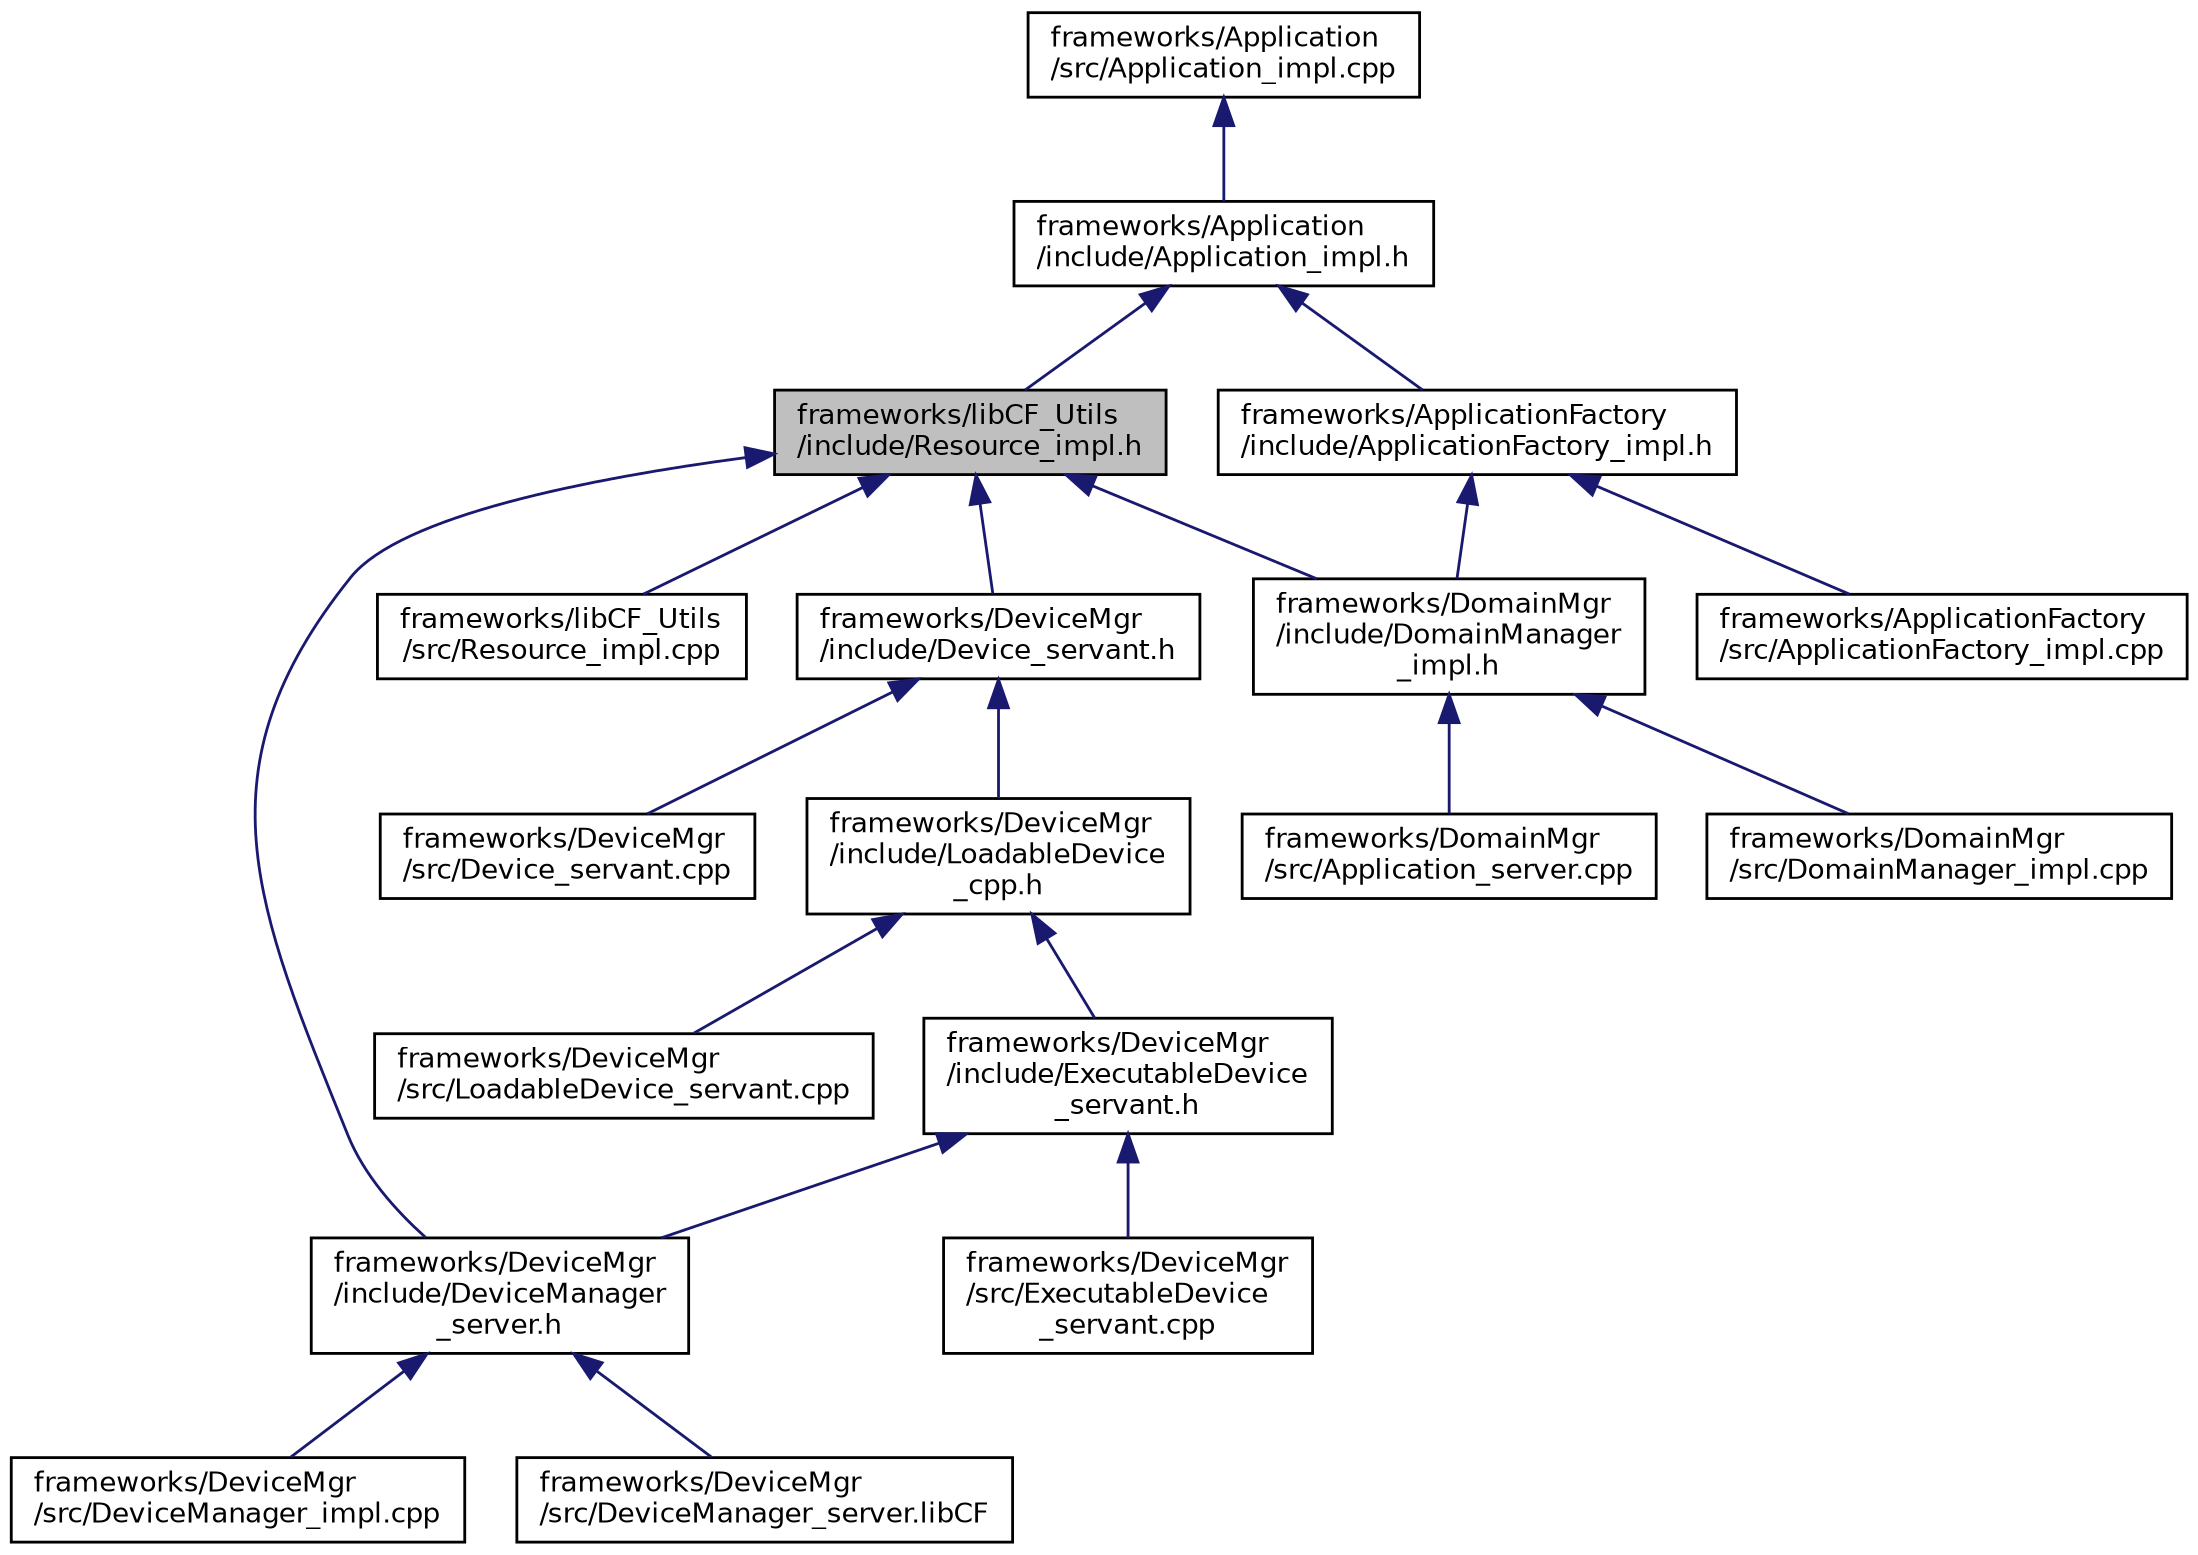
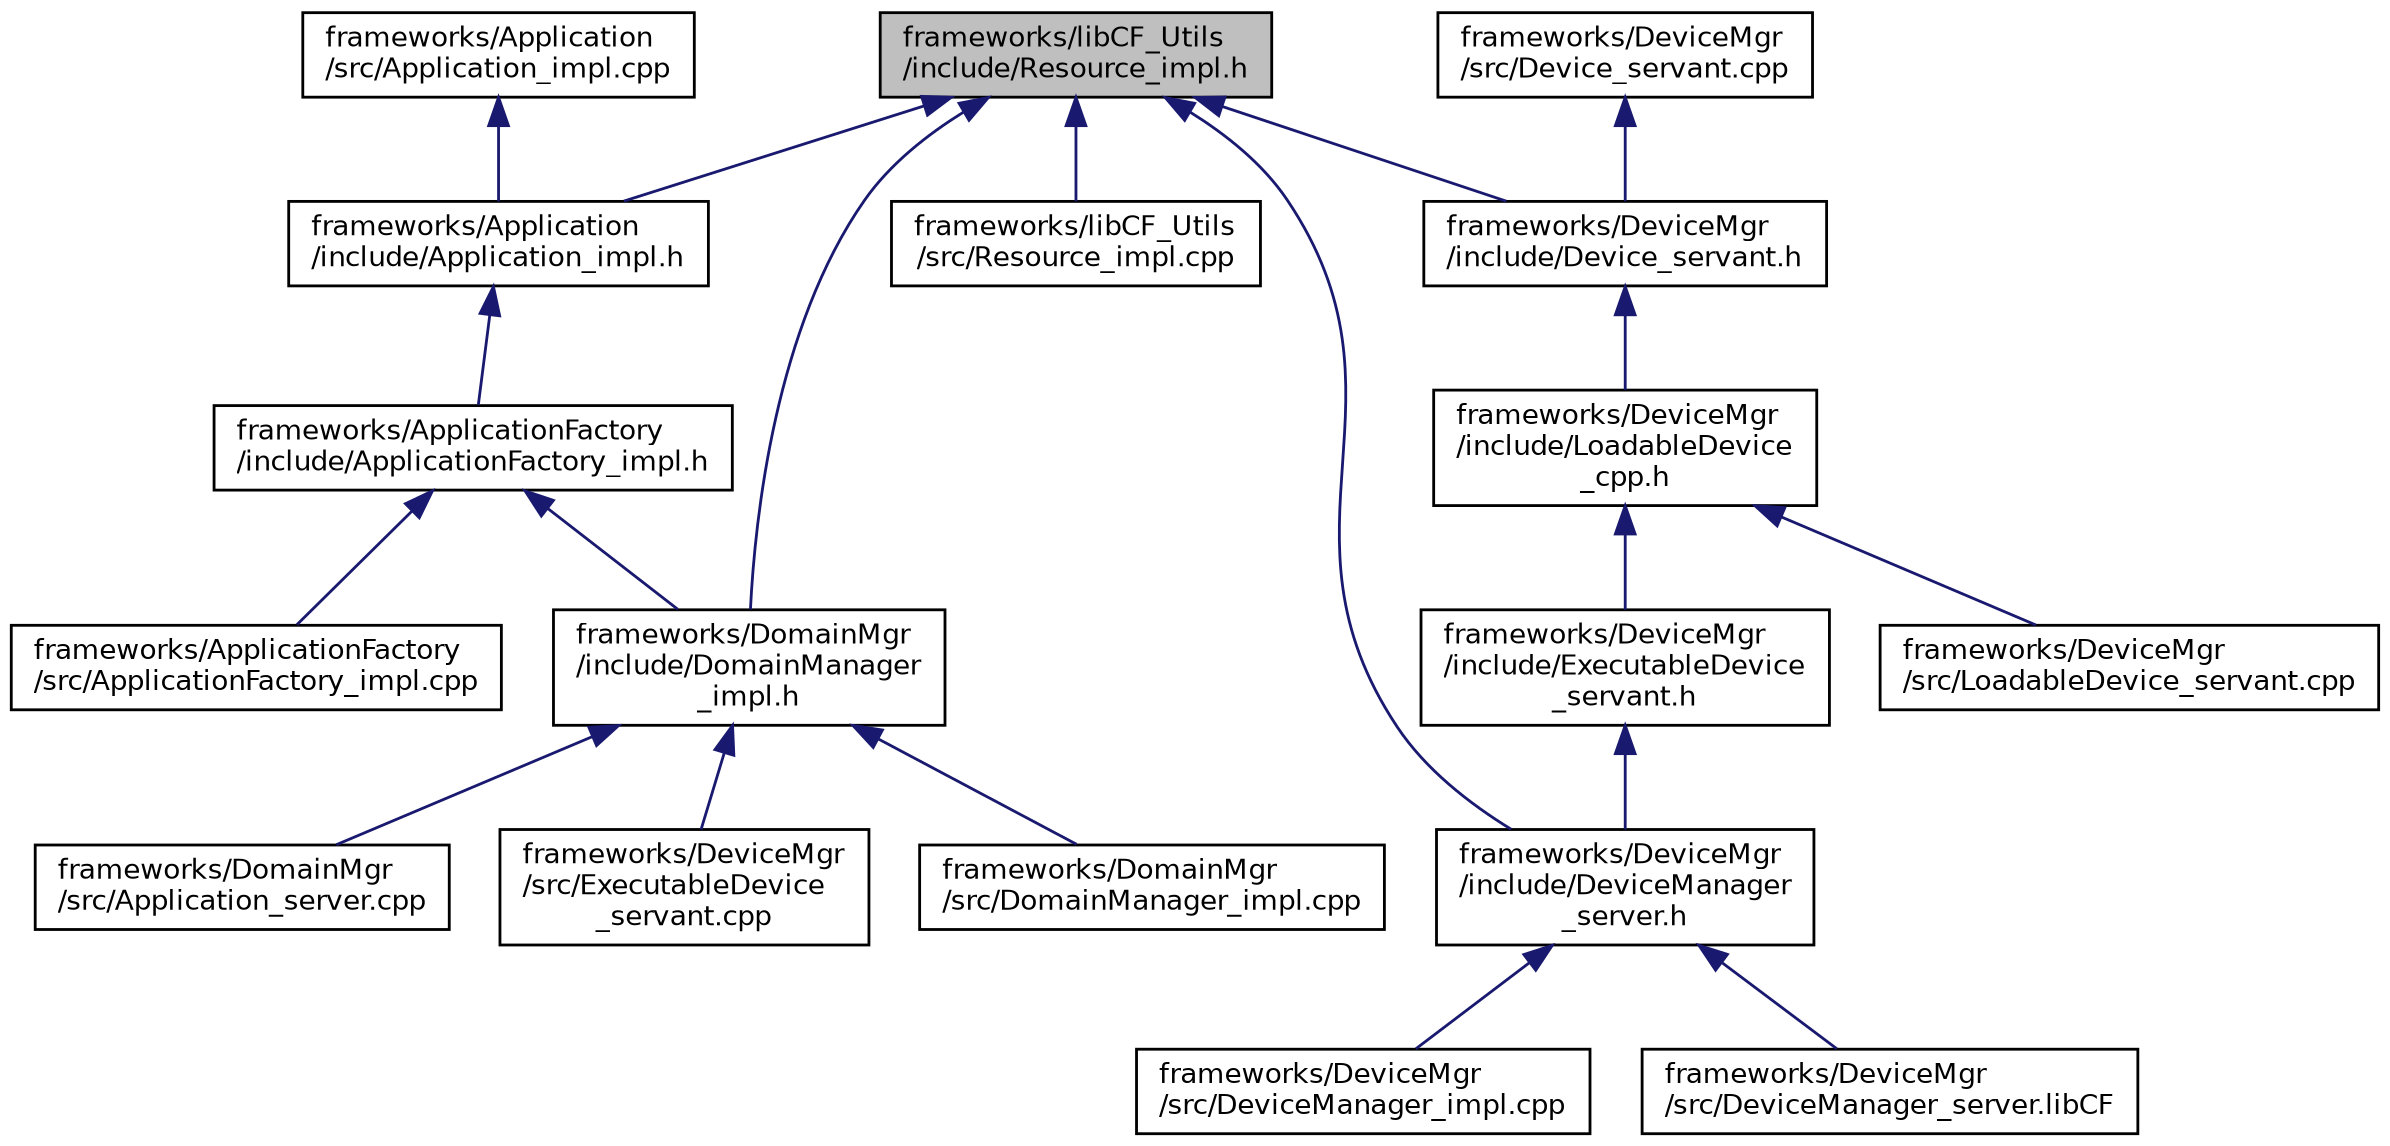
edge "frameworks/libCF_Utils /include/Resource_impl.h" -> "frameworks/Application /include/Application_impl.h": reversed
edge "frameworks/DeviceMgr /src/Device_servant.cpp" -> "frameworks/DeviceMgr /include/Device_servant.h": reversed
edge "frameworks/DeviceMgr /src/ExecutableDevice _servant.cpp" -> "frameworks/DeviceMgr /include/ExecutableDevice _servant.h": now "frameworks/DeviceMgr /src/ExecutableDevice _servant.cpp" -> "frameworks/DomainMgr /include/DomainManager _impl.h"
